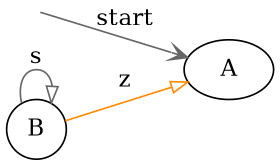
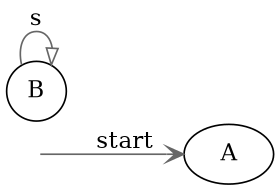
edge "B" -> "A": removed, label "z"
